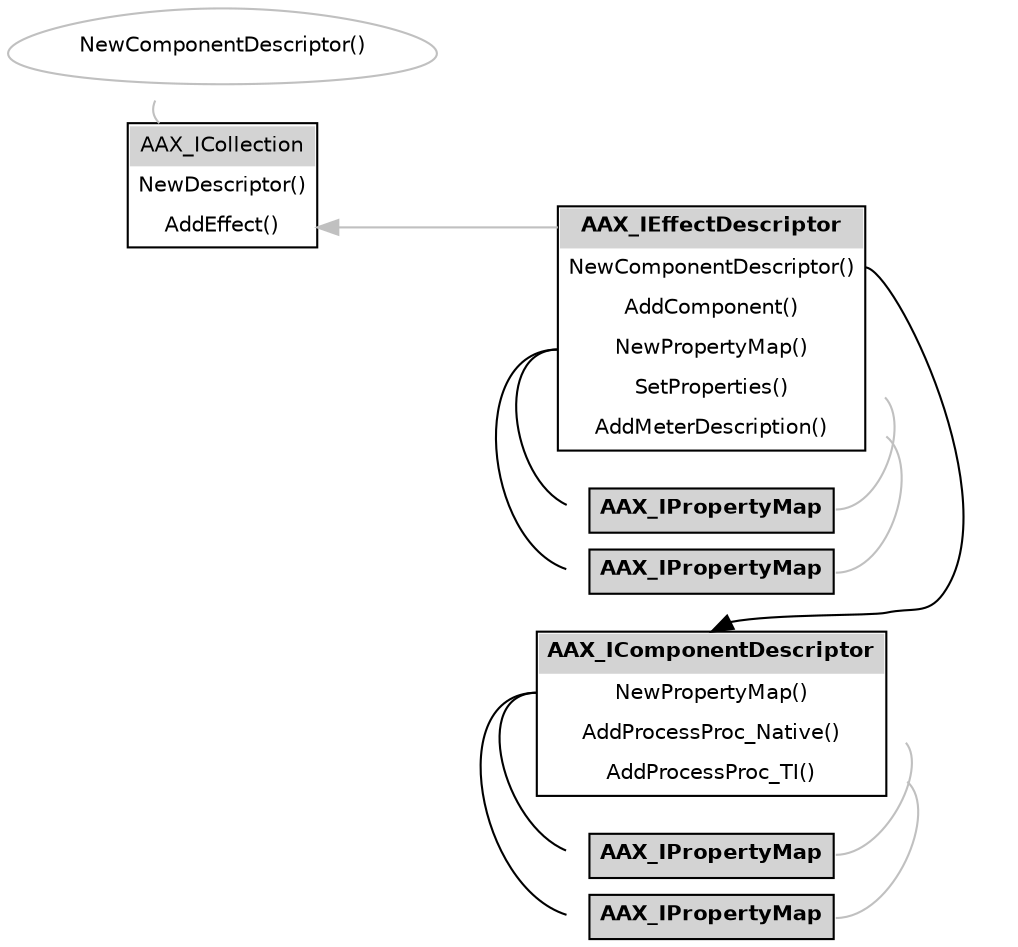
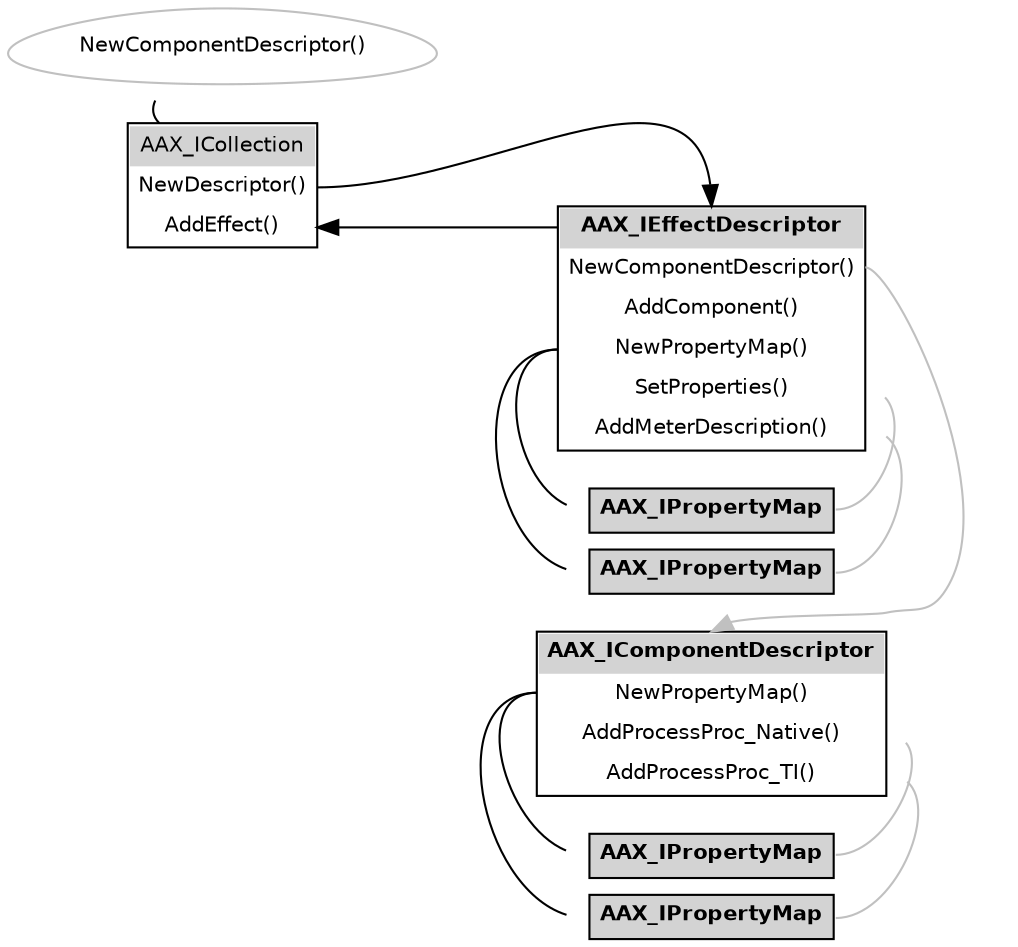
edge "AAX_ICollection" -> "NewComponentDescriptor()": color grey -> black
edge "AAX_ICollection" -> "AAX_IEffectDescriptor": added
edge "AAX_IEffectDescriptor" -> "AAX_ICollection": color grey -> black
edge "AAX_IEffectDescriptor" -> "AAX_IComponentDescriptor": color black -> grey
